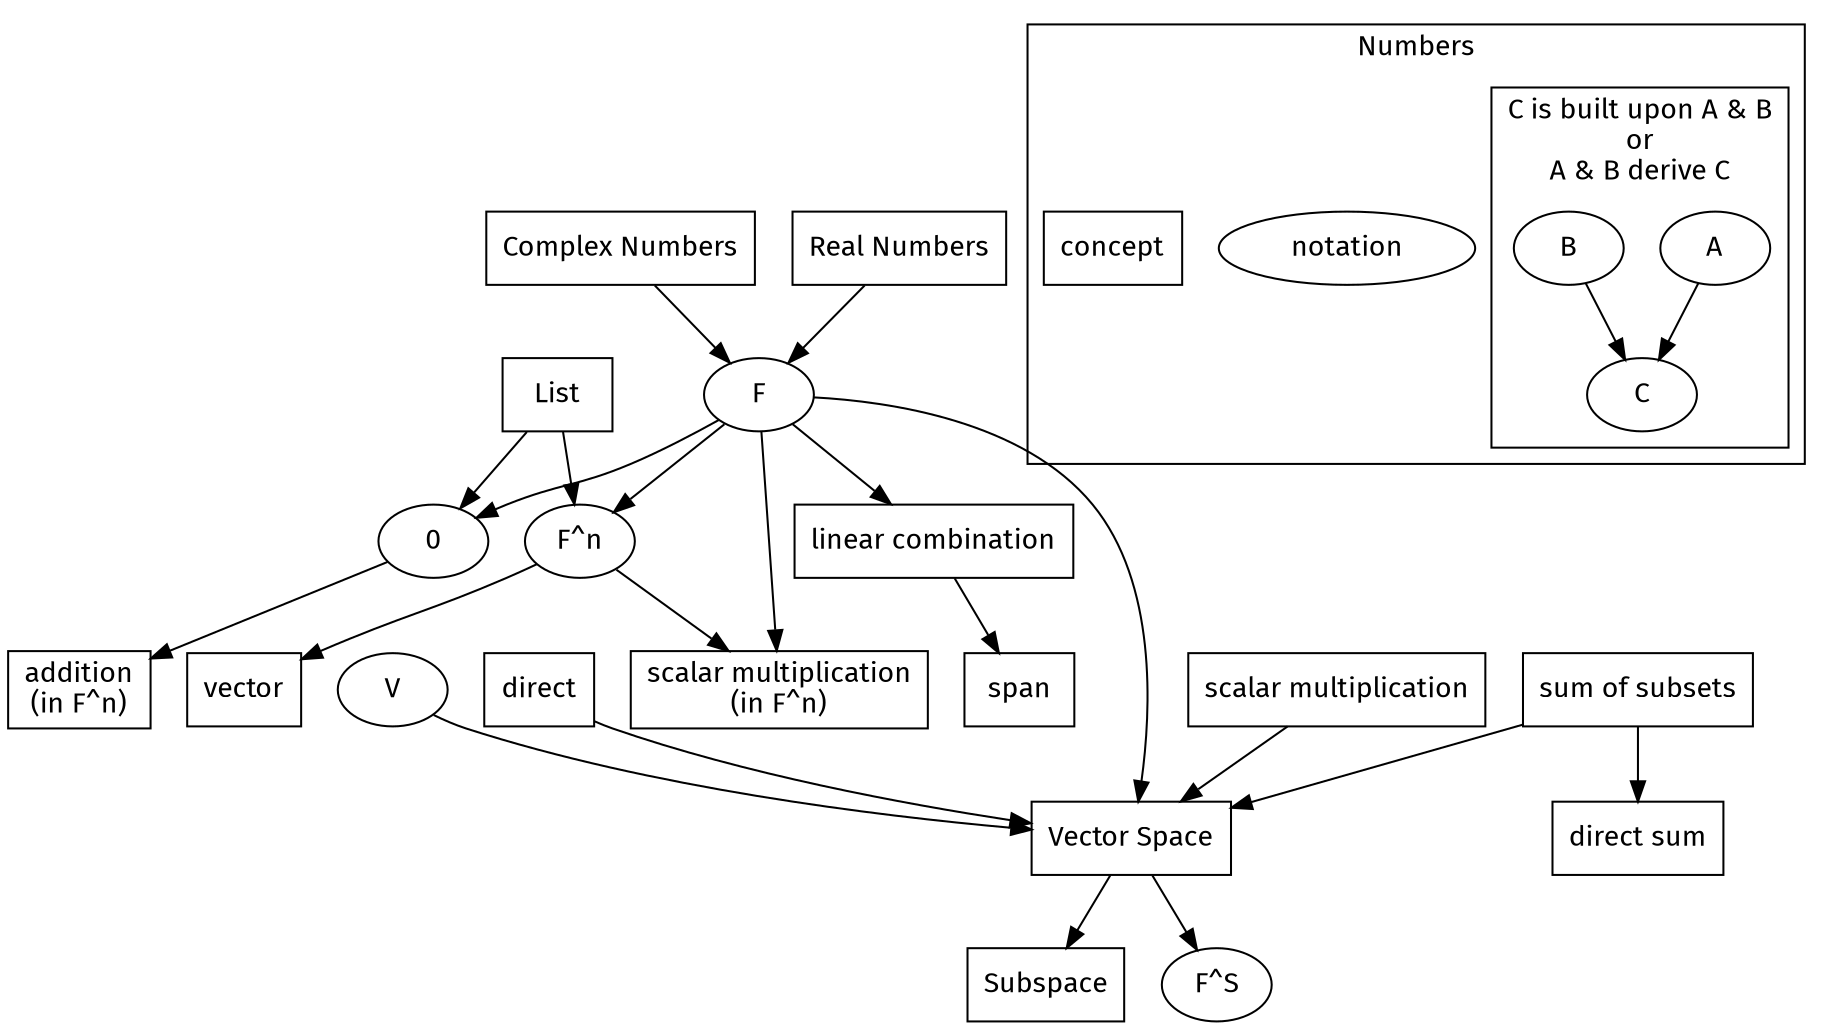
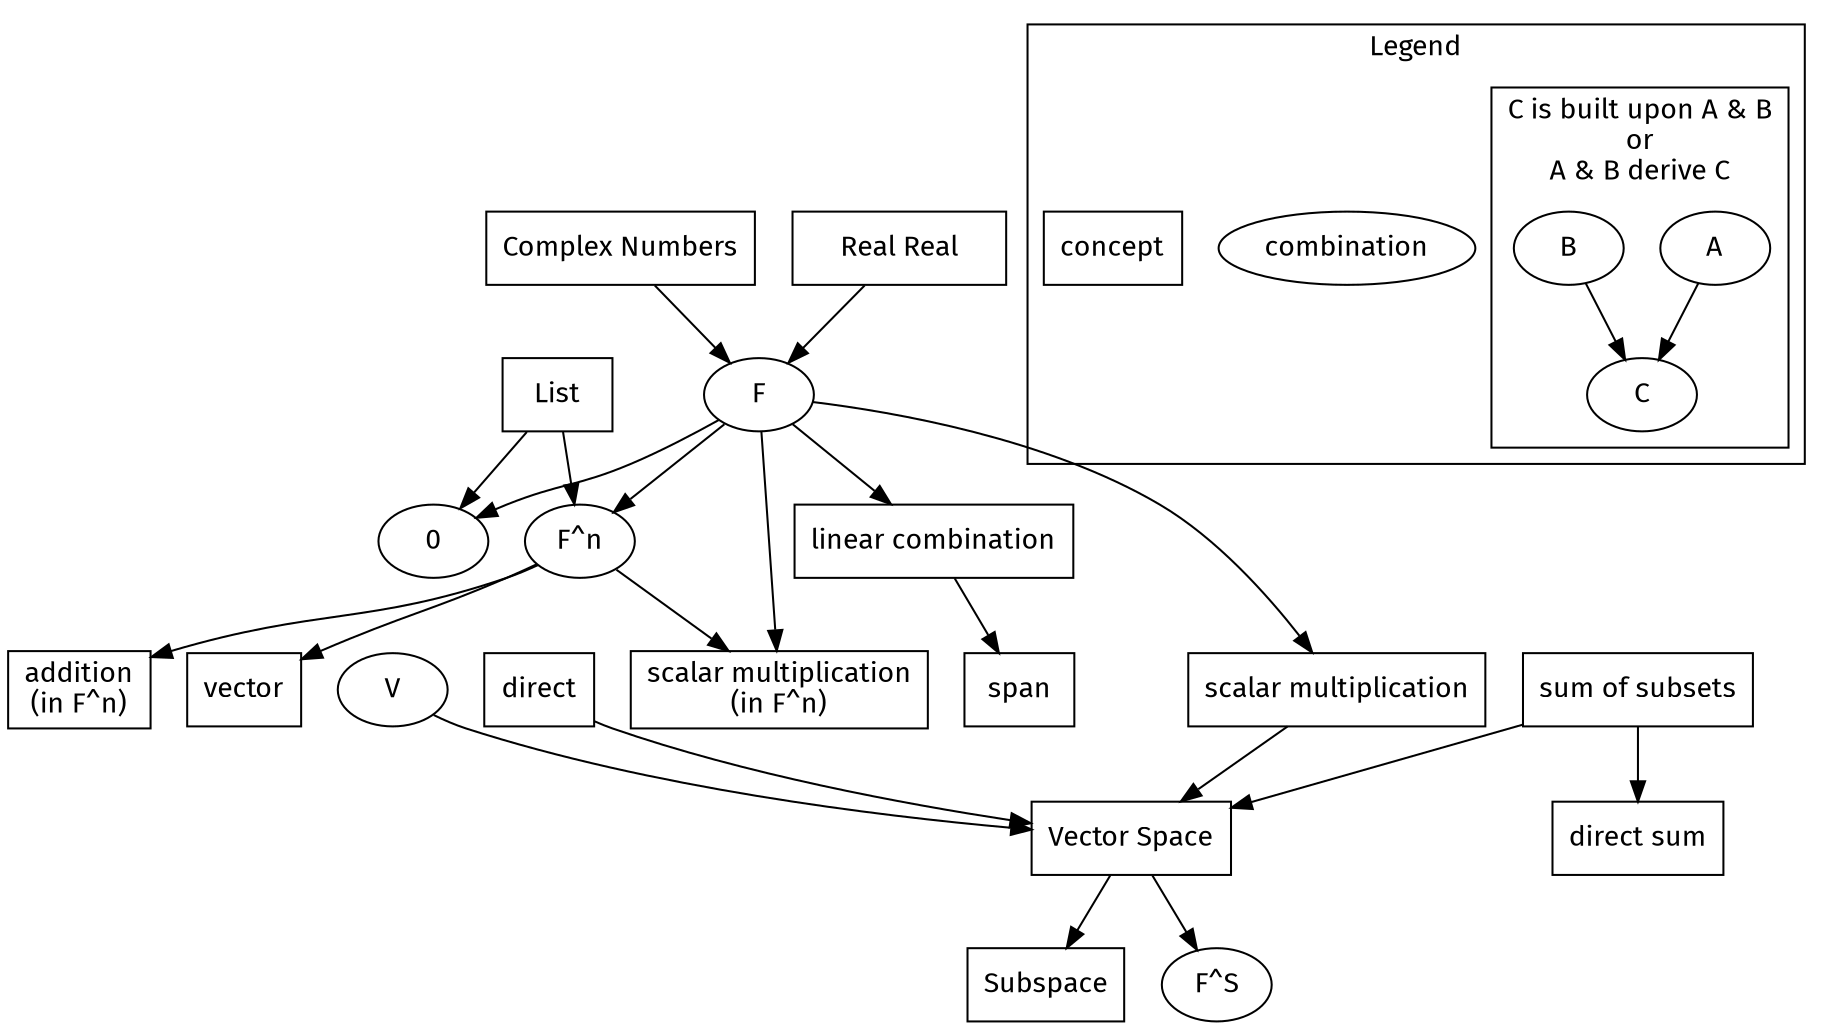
cluster "Numbers": label "Numbers" -> "Legend"
node "Real Numbers": label "Real Numbers" -> "Real Real"
node "notation": label "notation" -> "combination"
edge "F" -> "Vector Space": now "F" -> "scalar multiplication"
edge "0" -> "addition (in F^n)": now "F^n" -> "addition (in F^n)"
